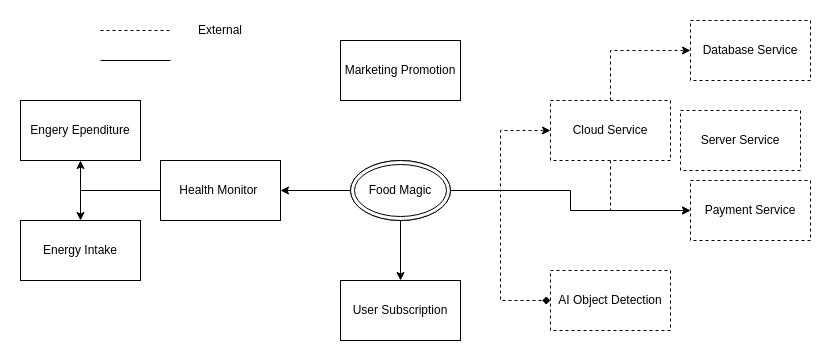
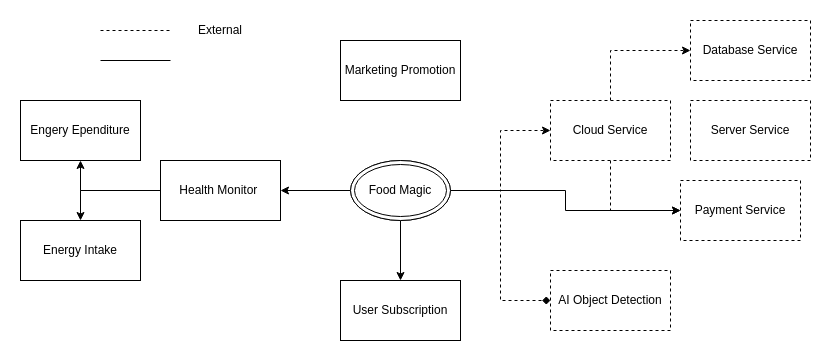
node "Server Service": moved (741, 141) -> (751, 131)
node "Payment Service": moved (751, 211) -> (741, 211)
